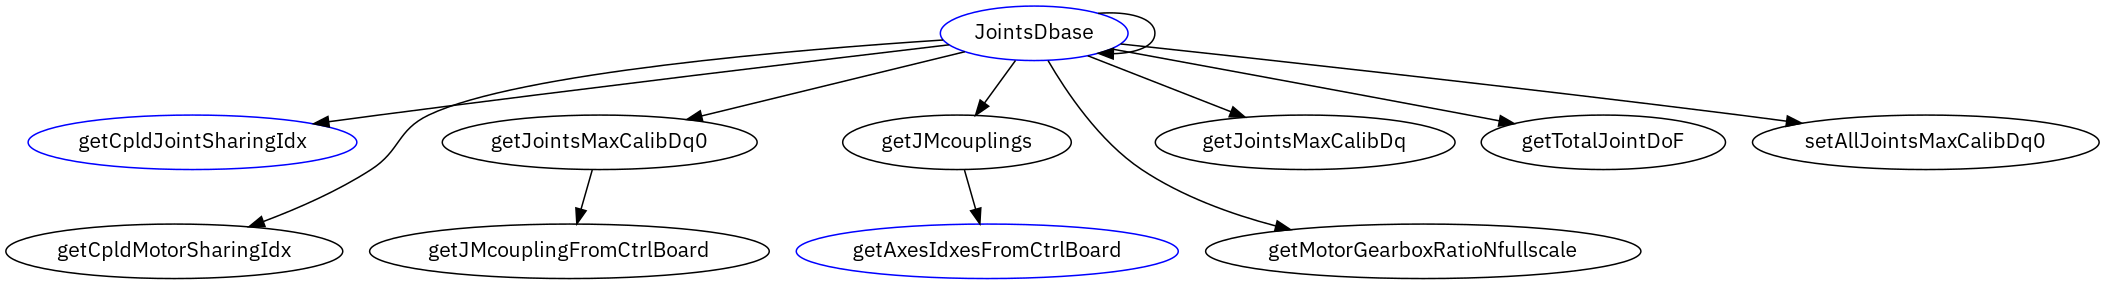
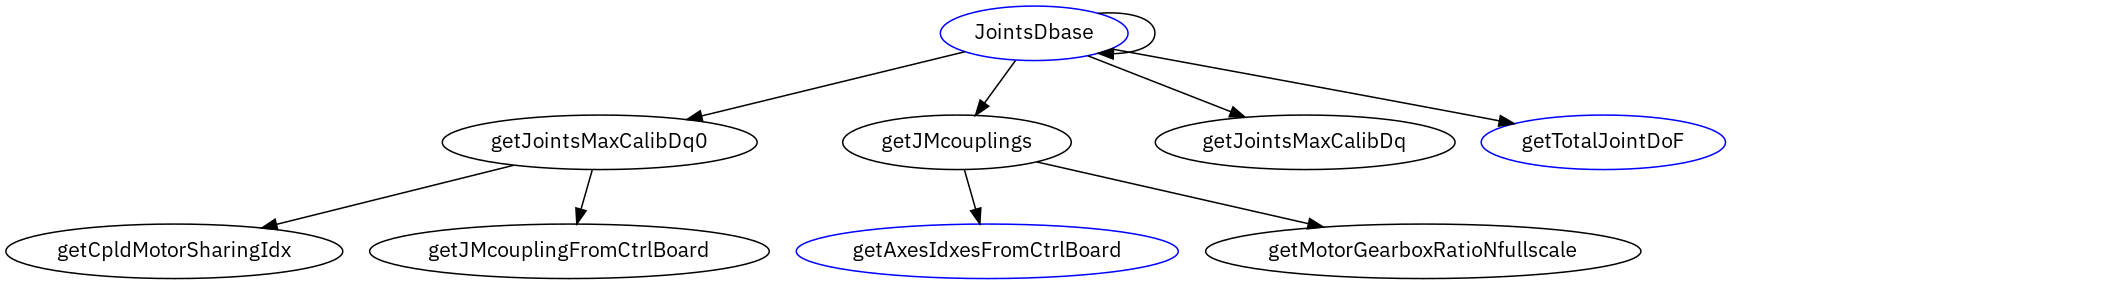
edge "JointsDbase" -> "getCpldMotorSharingIdx": now "getJointsMaxCalibDq0" -> "getCpldMotorSharingIdx"
node "getCpldJointSharingIdx": removed
node "getTotalJointDoF": color black -> blue
node "setAllJointsMaxCalibDq0": removed
edge "JointsDbase" -> "getMotorGearboxRatioNfullscale": now "getJMcouplings" -> "getMotorGearboxRatioNfullscale"
